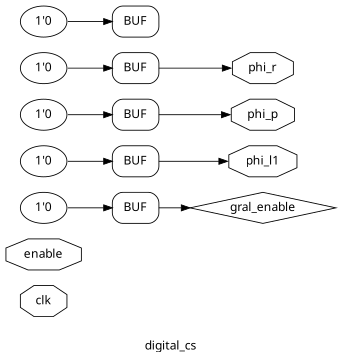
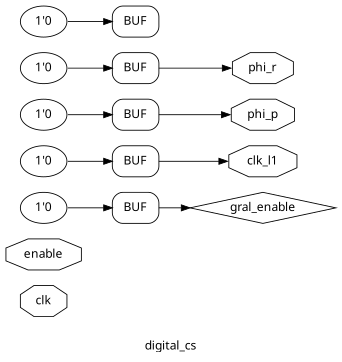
node "phi_l1": label "phi_l1" -> "clk_l1"
